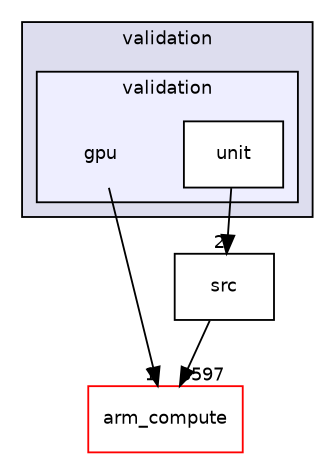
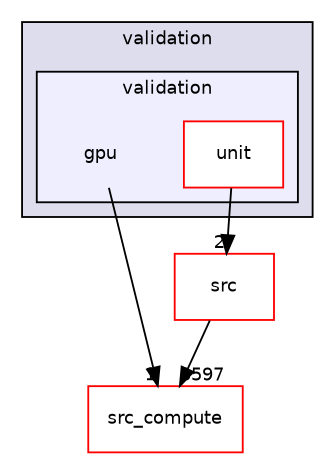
node "unit": color black -> red
node "src": color black -> red
node "arm_compute": label "arm_compute" -> "src_compute"
